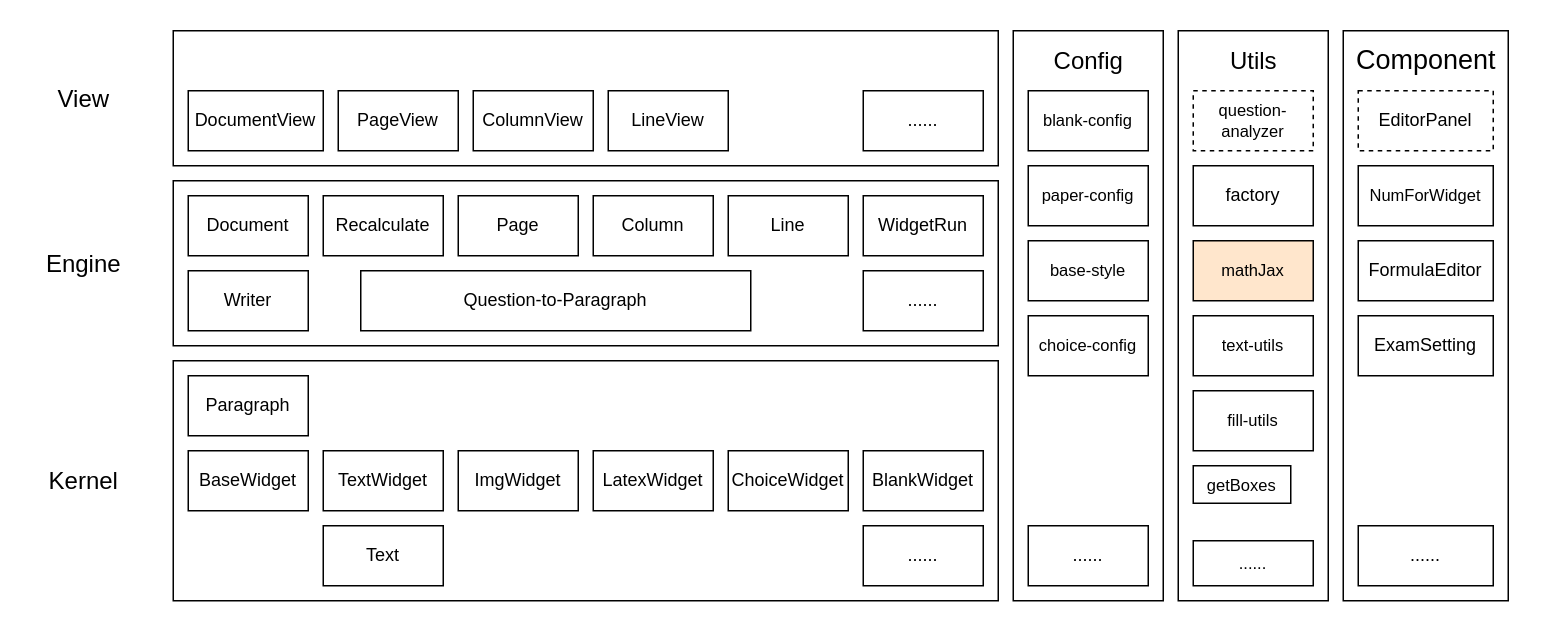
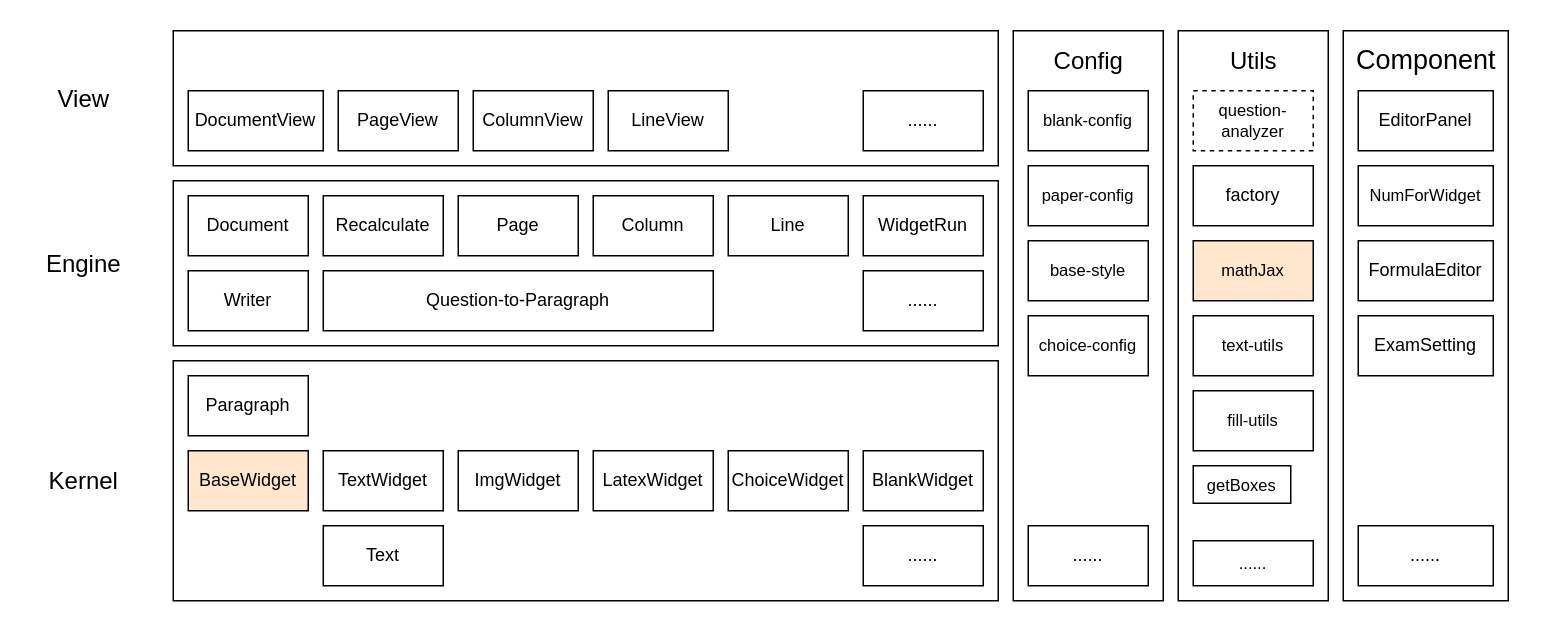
node "EditorPanel": style dashed -> solid
node "Question-to-Paragraph": moved (556, 301) -> (518, 301)
node "BaseWidget": fillcolor #ffffff -> #ffe6cc
